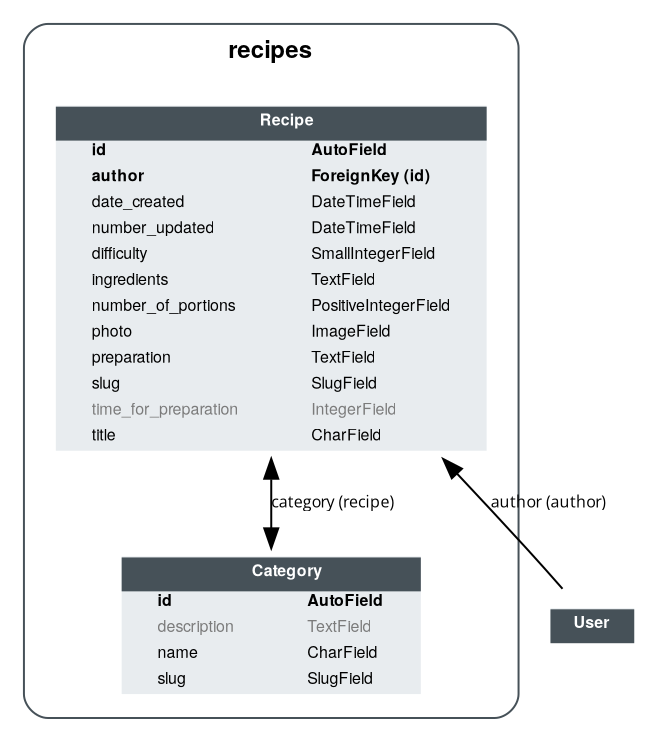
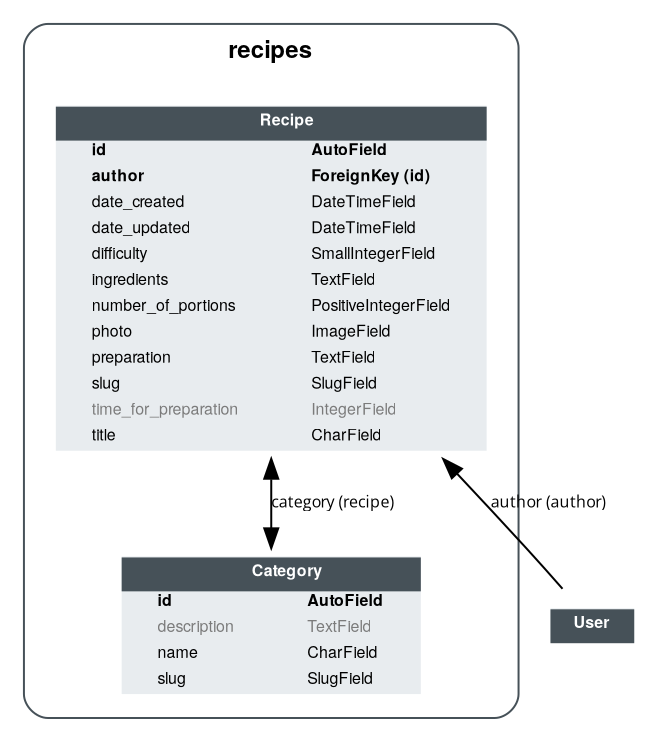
node "Recipe": text "number_updated" -> "date_updated"
